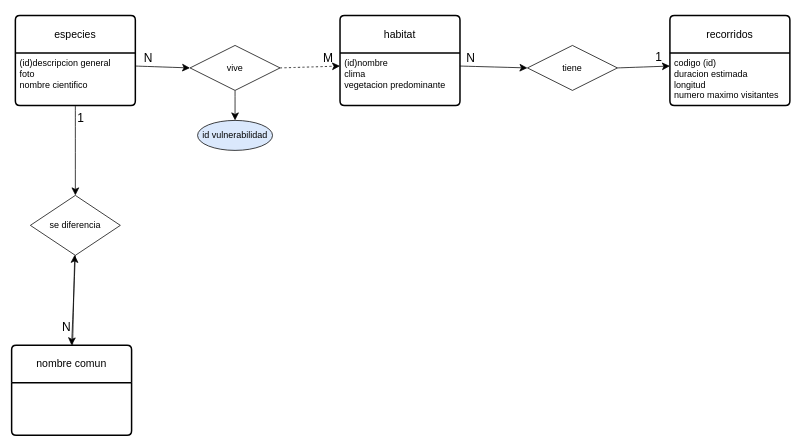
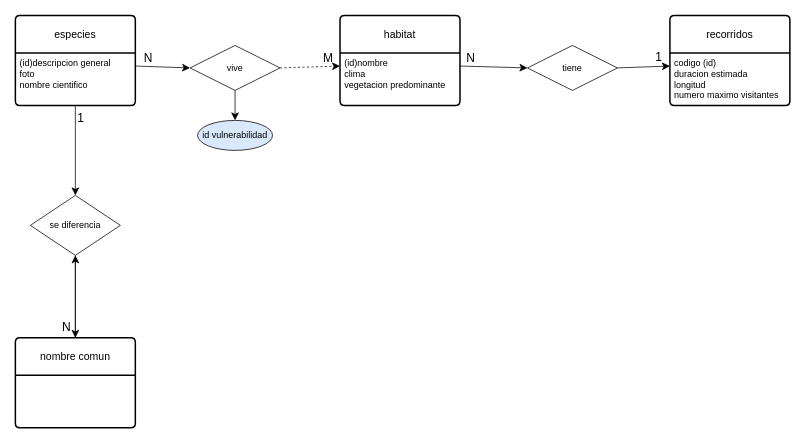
node "nombre comun": moved (72, 390) -> (75, 383)
